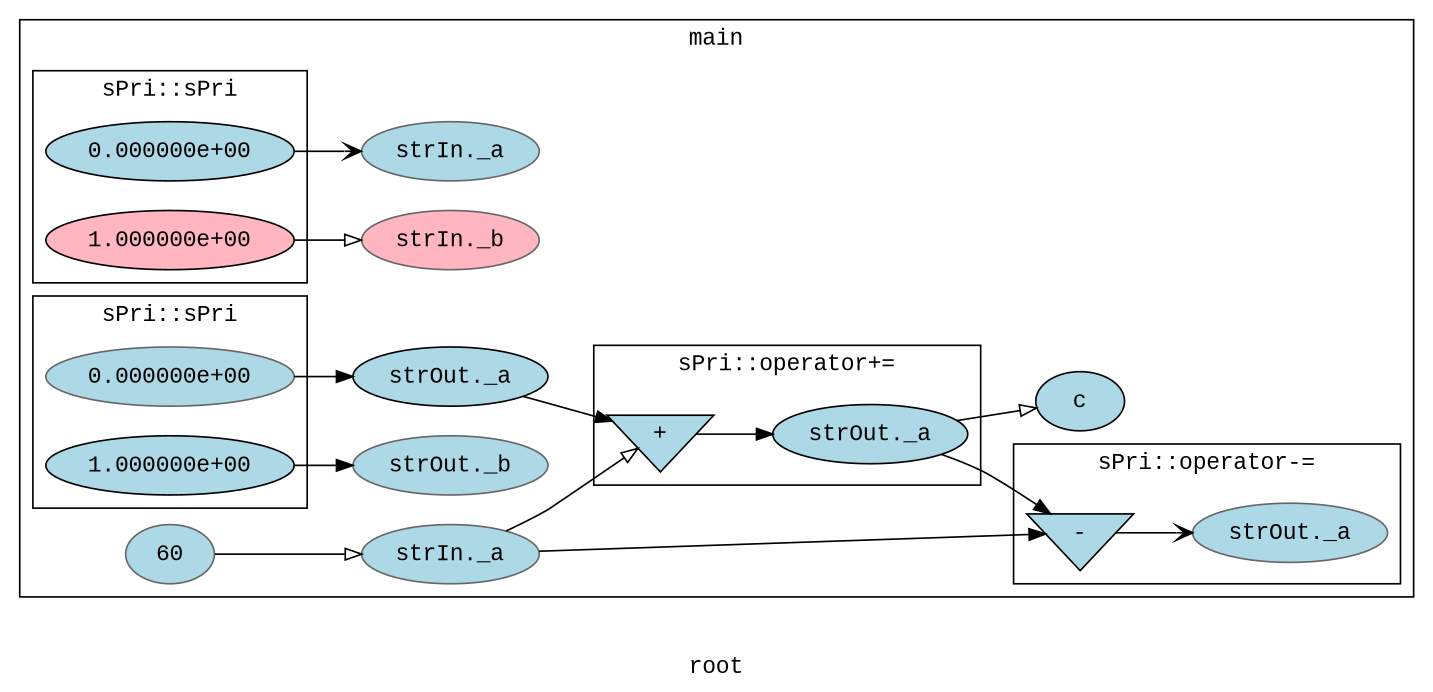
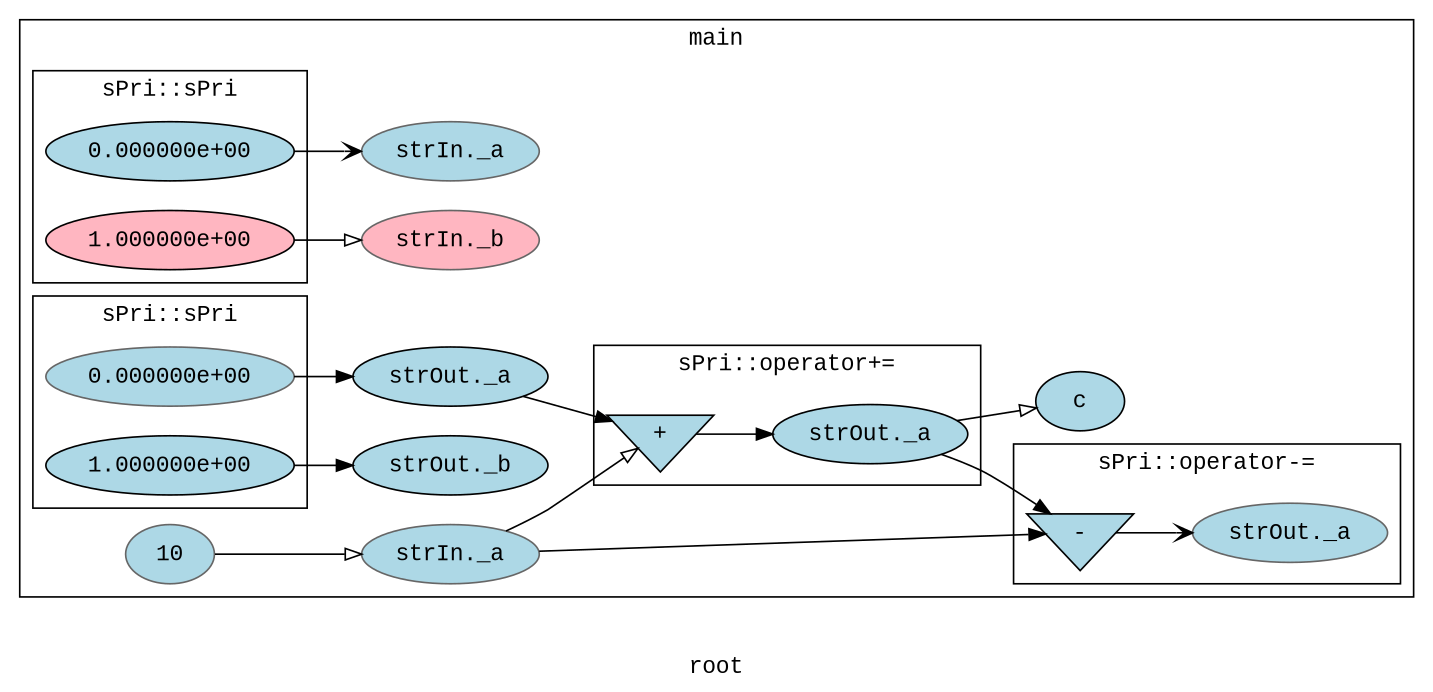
node "strOut._b": color gray40 -> black
node "60": label "60" -> "10"
